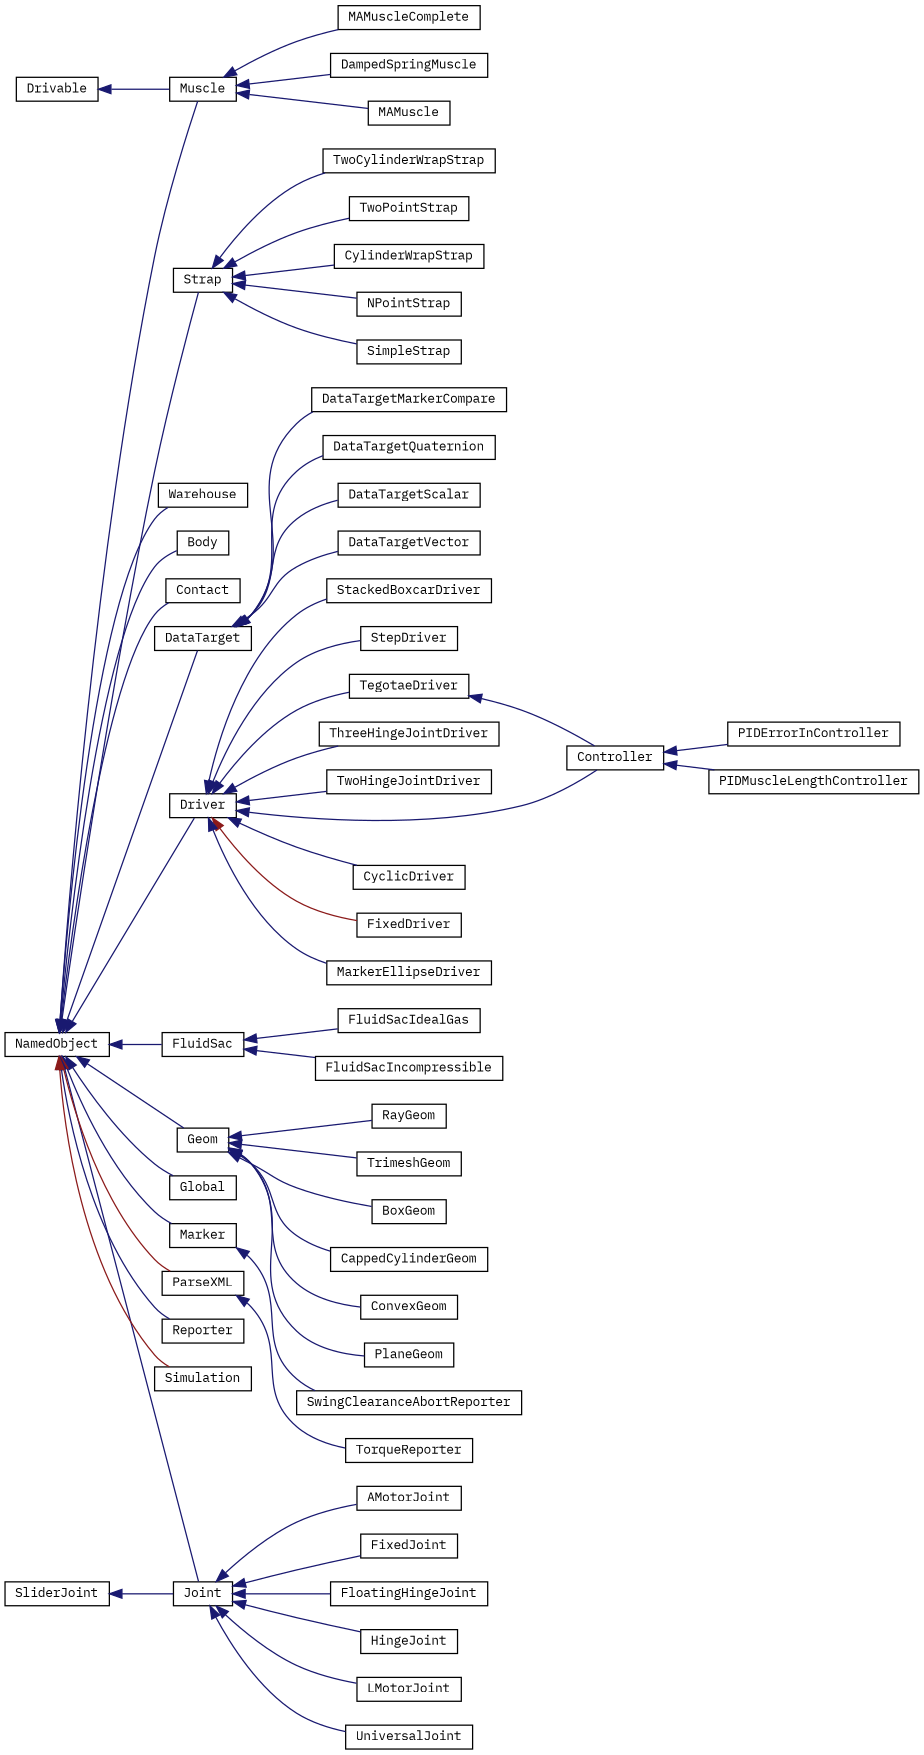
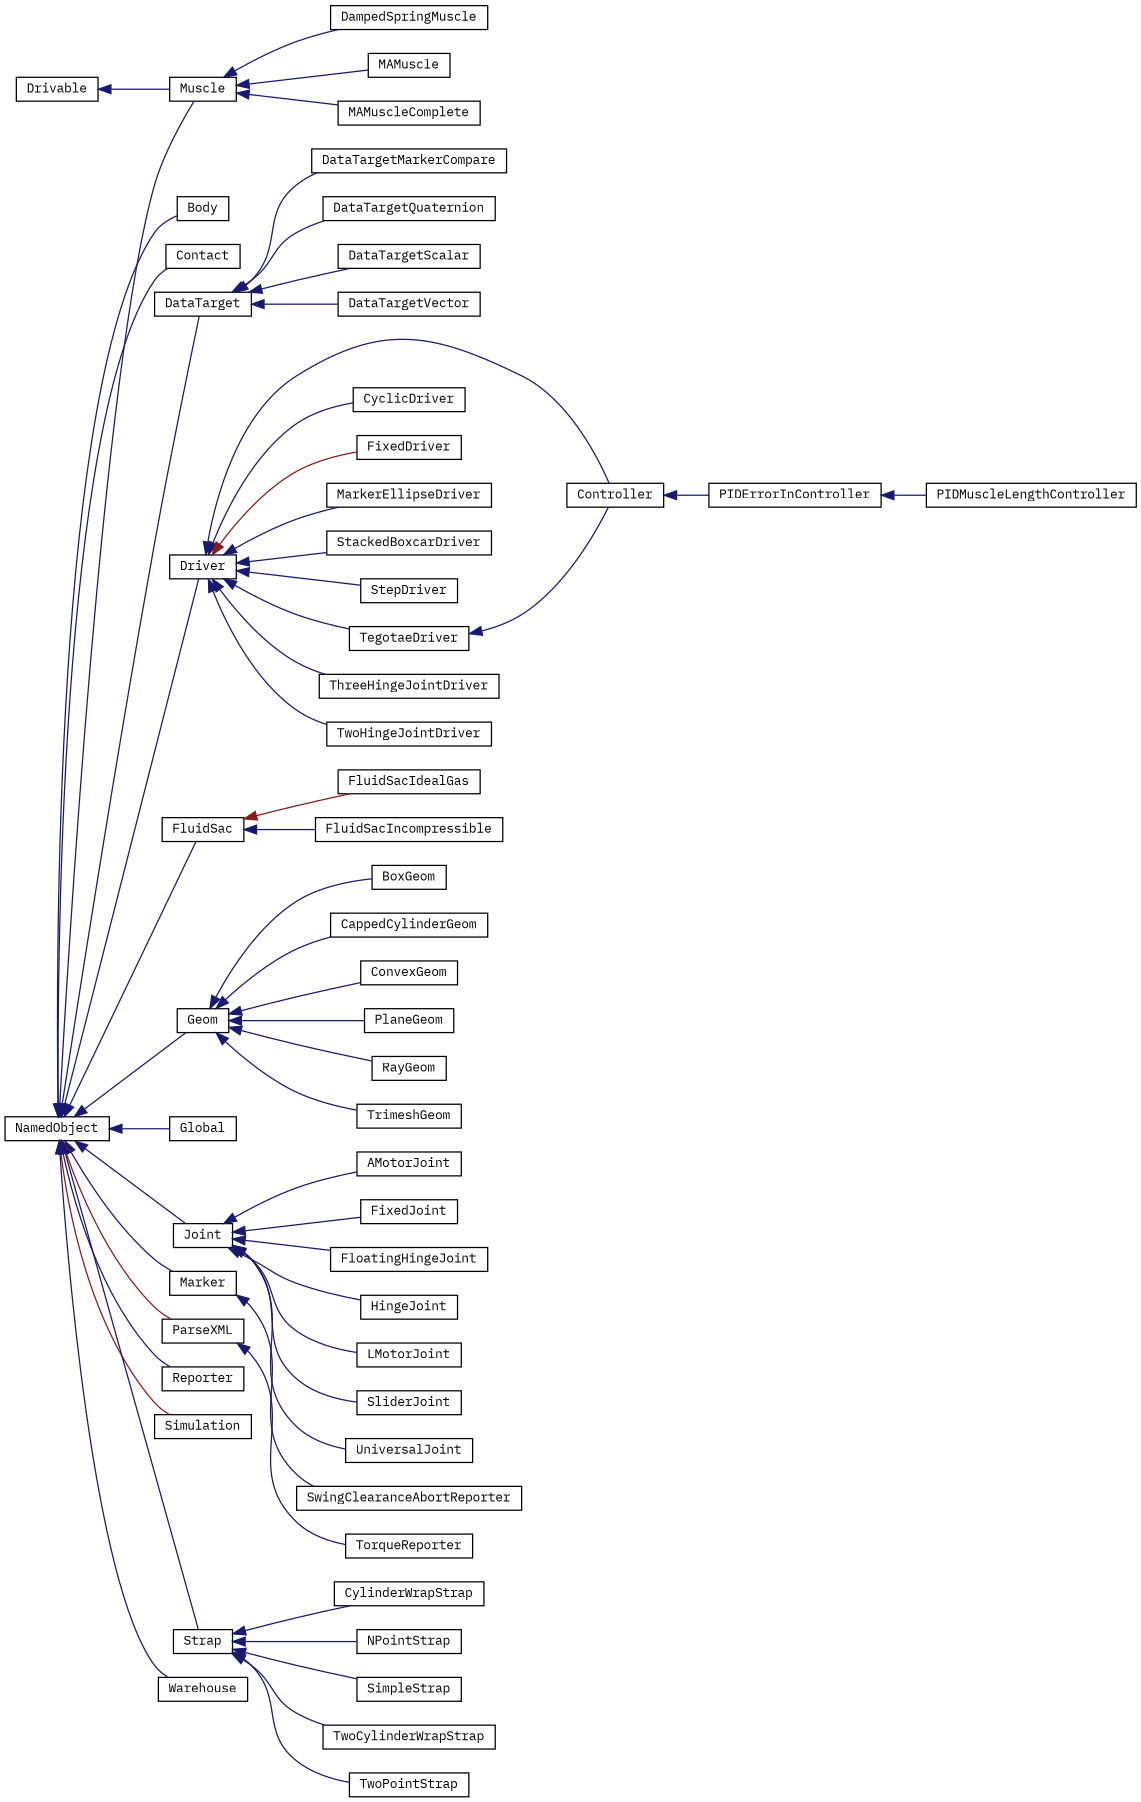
edge "PIDMuscleLengthController" -> "Controller": now "PIDMuscleLengthController" -> "PIDErrorInController"
edge "FluidSacIdealGas" -> "FluidSac": color midnightblue -> firebrick4
edge "Joint" -> "SliderJoint": reversed
